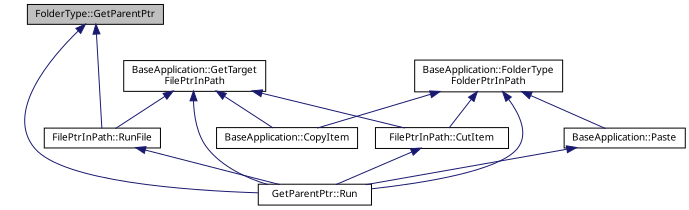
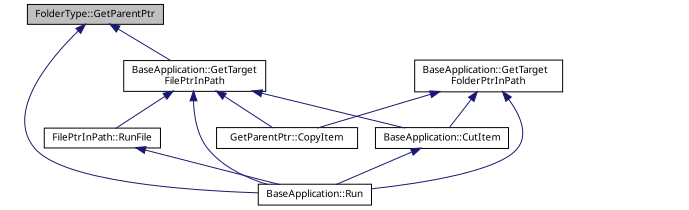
node "BaseApplication::FolderType FolderPtrInPath": label "BaseApplication::FolderType FolderPtrInPath" -> "BaseApplication::GetTarget FolderPtrInPath"
edge "FilePtrInPath::RunFile" -> "FolderType::GetParentPtr": now "BaseApplication::GetTarget FilePtrInPath" -> "FolderType::GetParentPtr"
node "BaseApplication::CopyItem": label "BaseApplication::CopyItem" -> "GetParentPtr::CopyItem"
node "FilePtrInPath::CutItem": label "FilePtrInPath::CutItem" -> "BaseApplication::CutItem"
node "BaseApplication::Paste": removed
node "GetParentPtr::Run": label "GetParentPtr::Run" -> "BaseApplication::Run"
